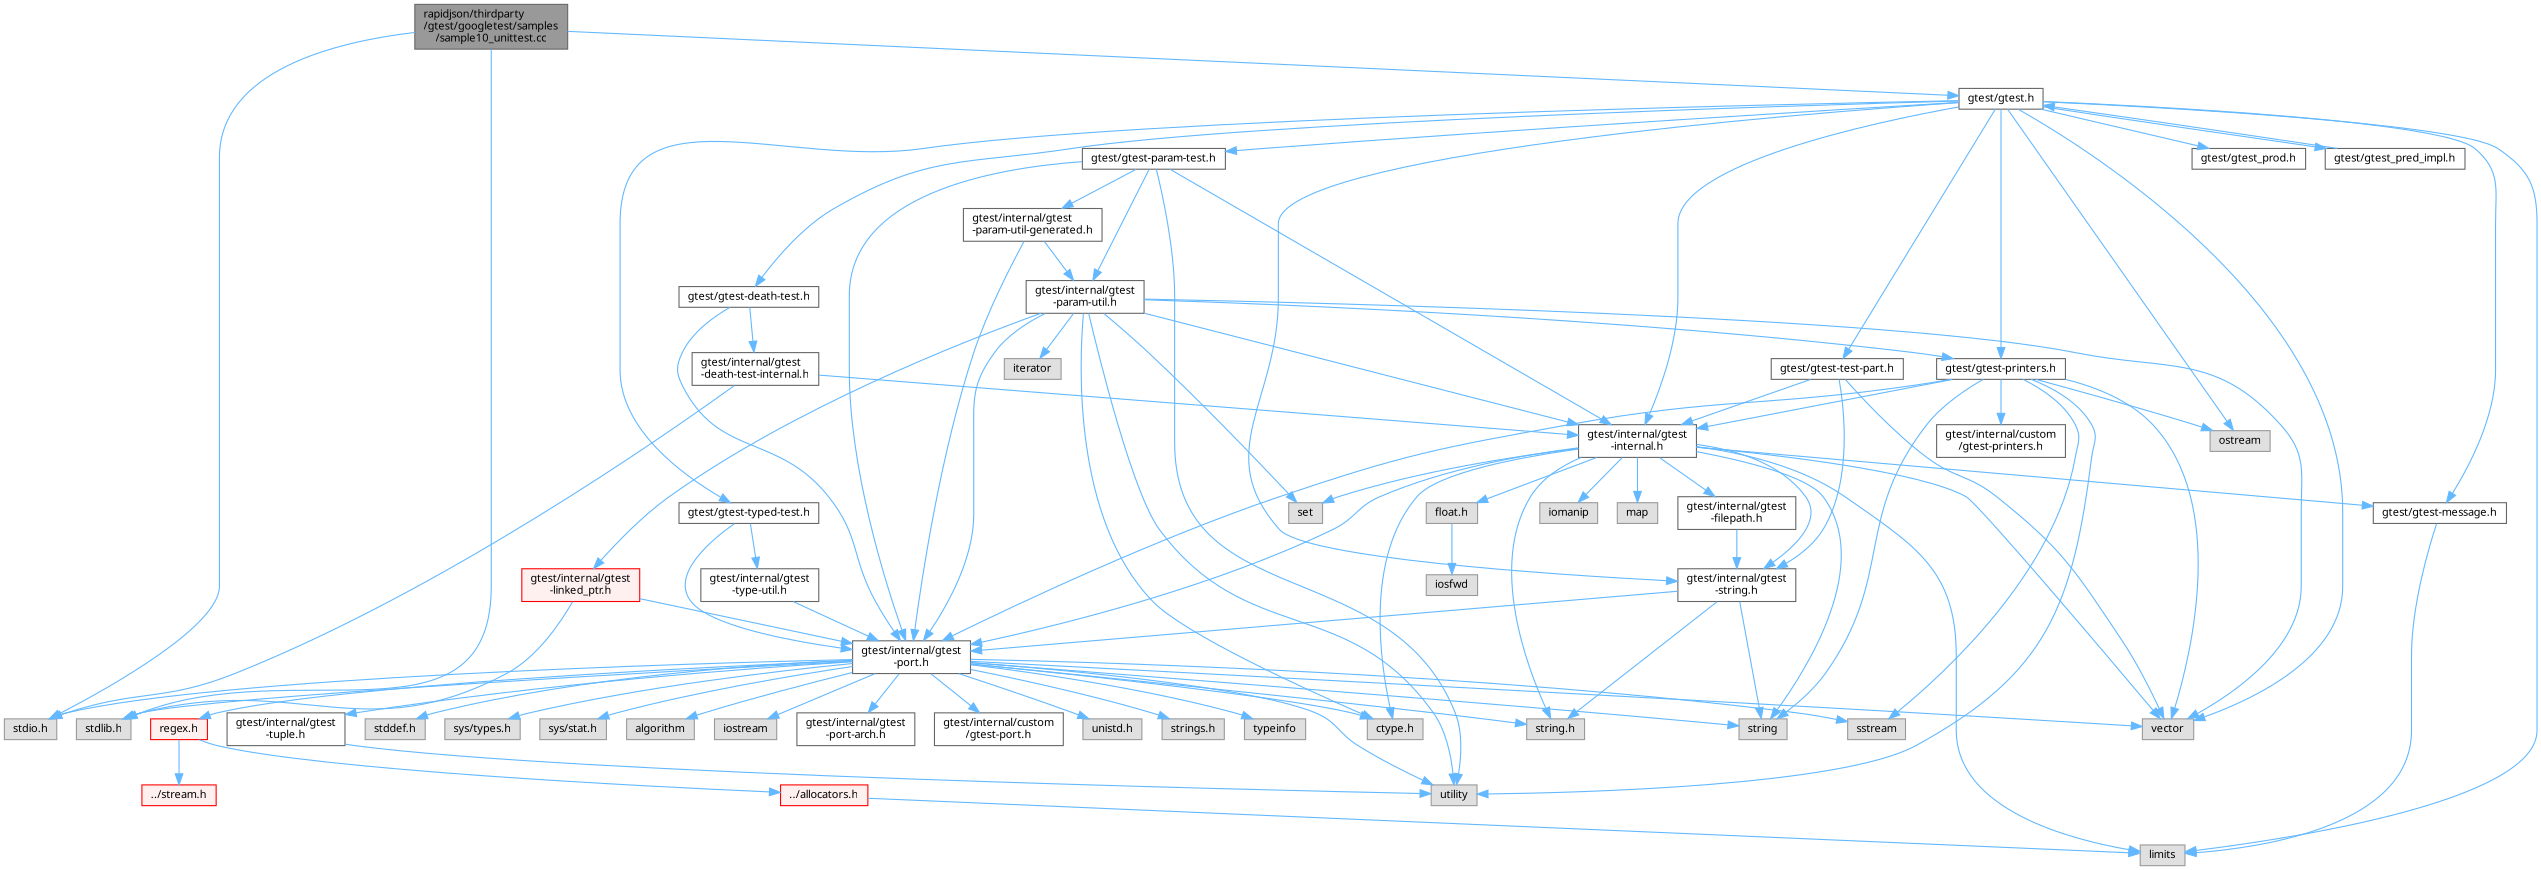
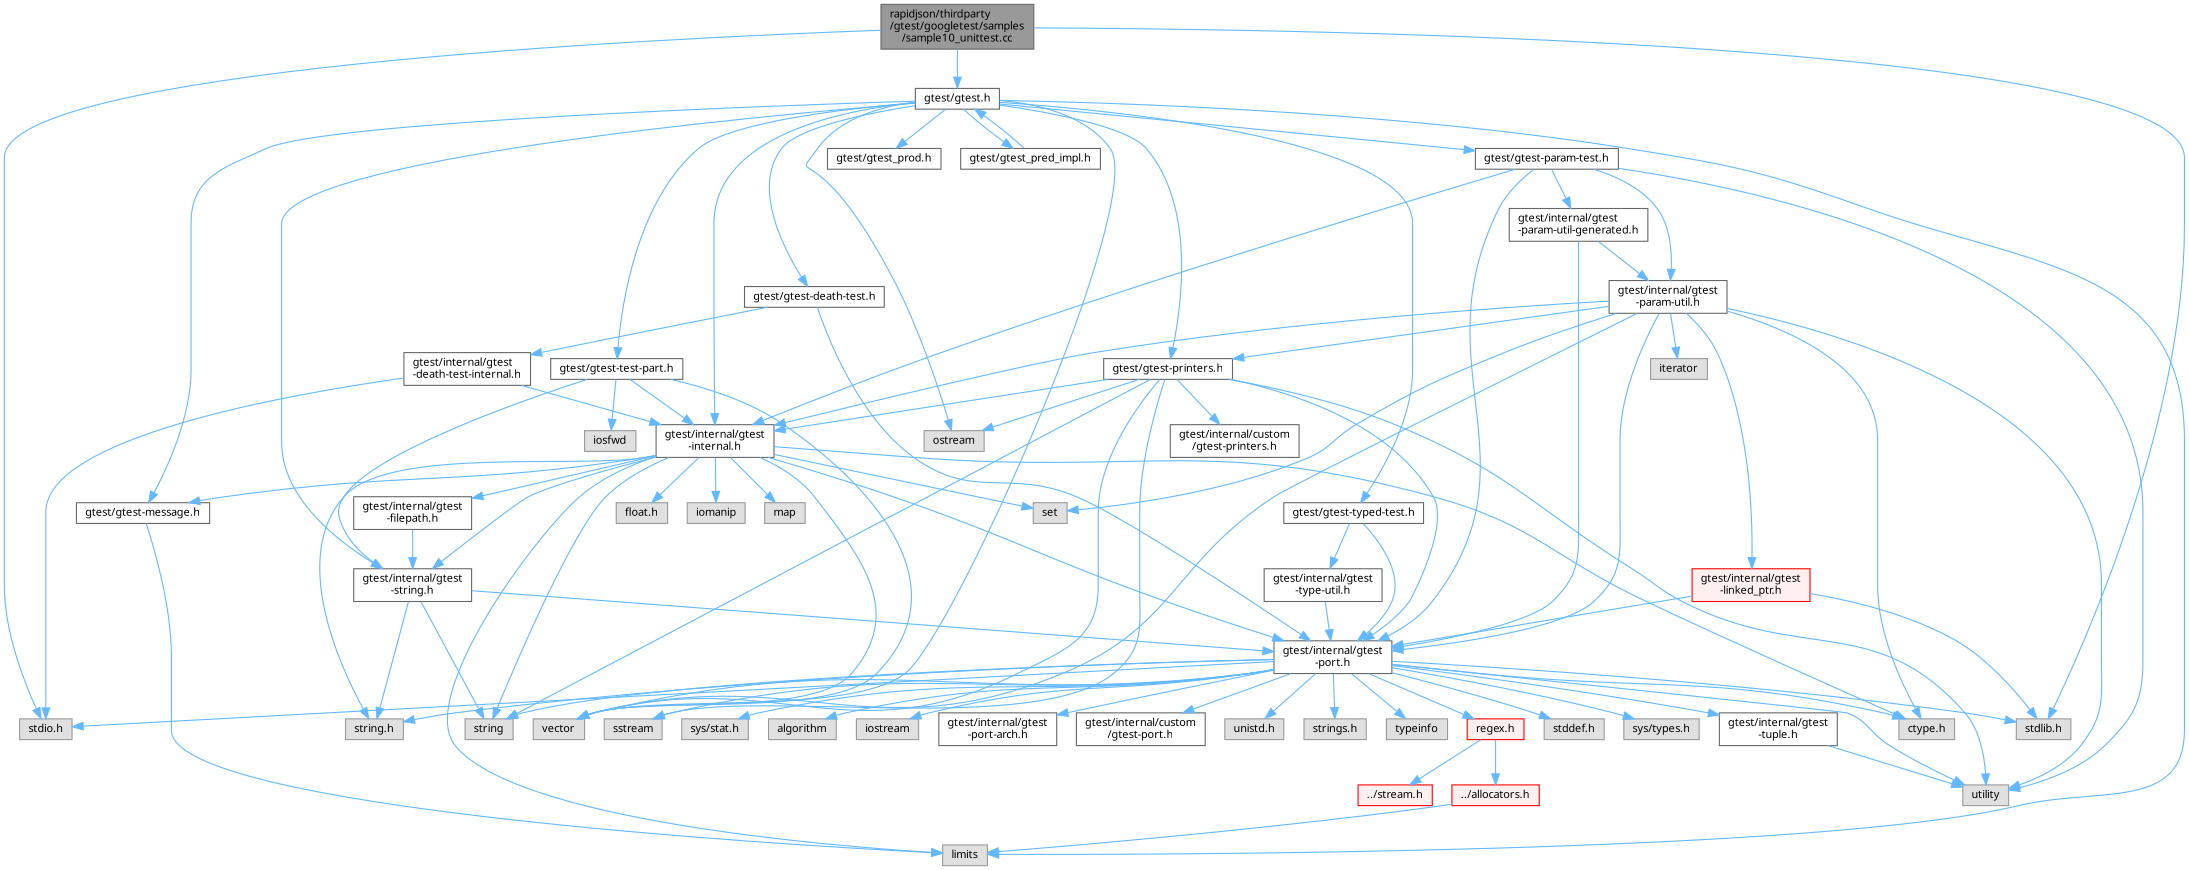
edge "float.h" -> "iosfwd": now "gtest/gtest-test-part.h" -> "iosfwd"
